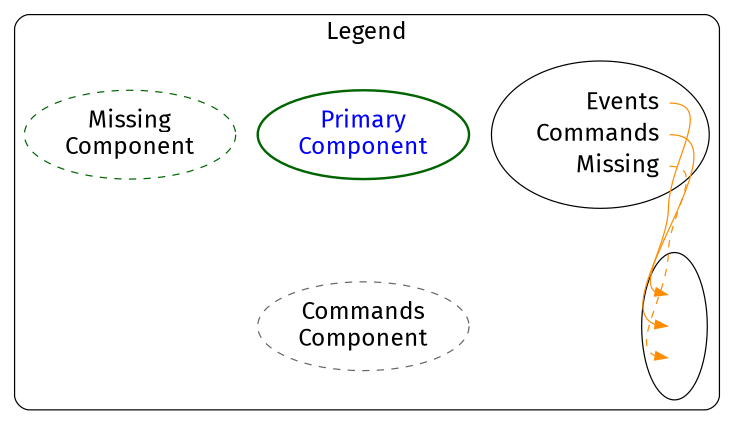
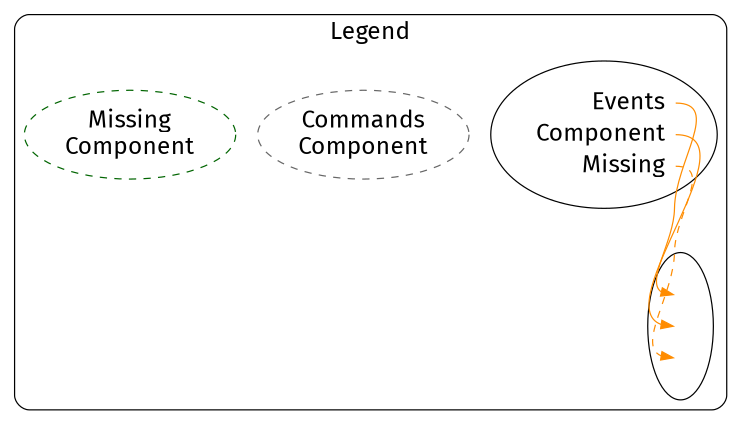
node "Events": text "Commands" -> "Component"
node "Primary Component": removed
